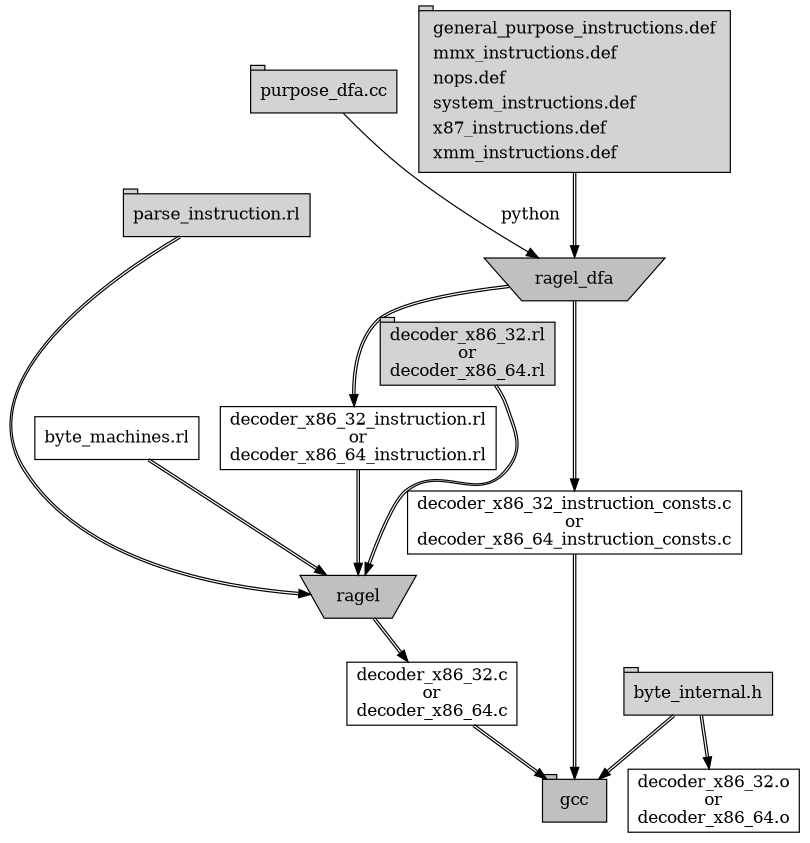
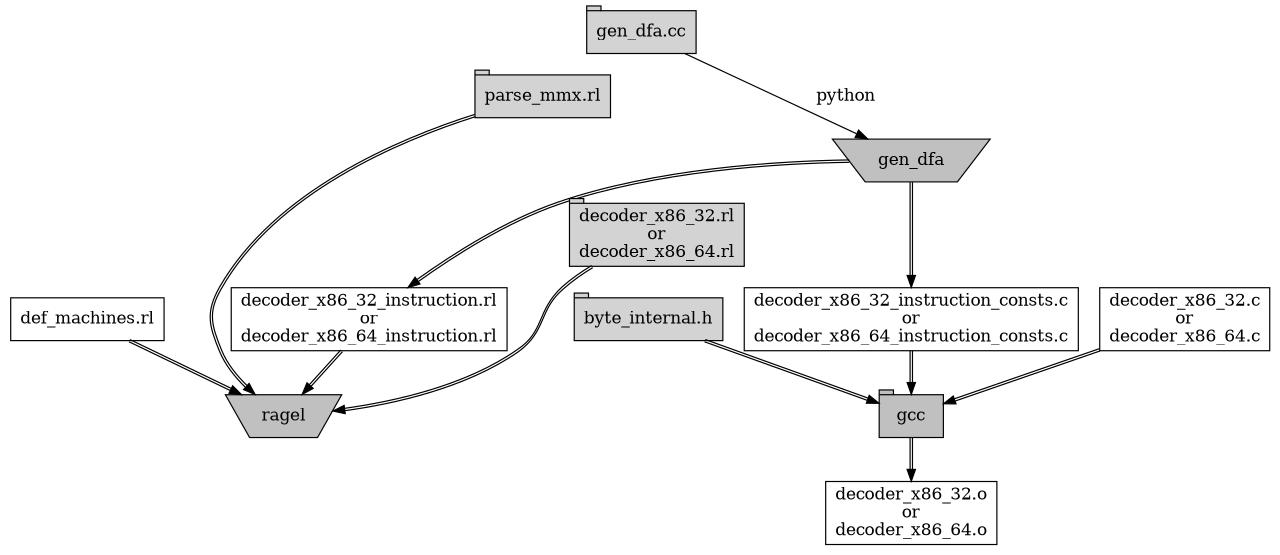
node "purpose_dfa.cc": label "purpose_dfa.cc" -> "gen_dfa.cc"
node "general_purpose_instructions.def": removed
node "parse_instruction.rl": label "parse_instruction.rl" -> "parse_mmx.rl"
node "ragel_dfa": label "ragel_dfa" -> "gen_dfa"
node "byte_machines.rl": label "byte_machines.rl" -> "def_machines.rl"
edge "ragel" -> "decoder_x86_32.c or decoder_x86_64.c": removed
edge "byte_internal.h" -> "decoder_x86_32.o or decoder_x86_64.o": now "gcc" -> "decoder_x86_32.o or decoder_x86_64.o"
